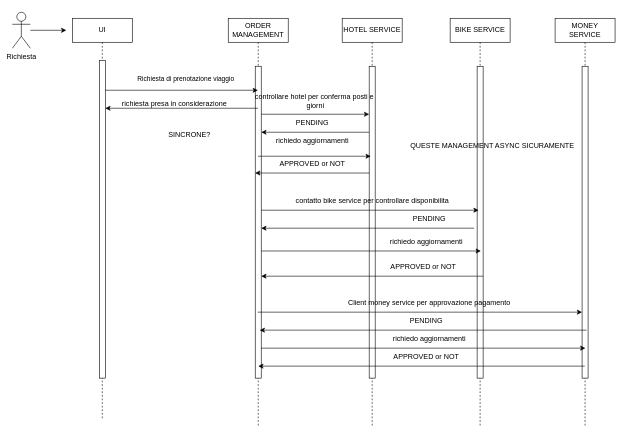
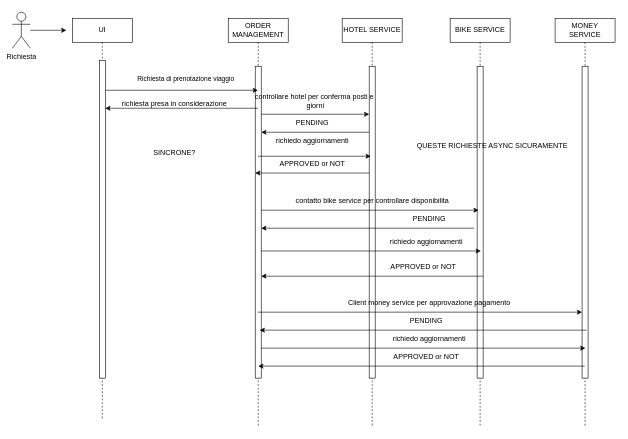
node "SINCRONE?": moved (189, 135) -> (174, 153)
node "QUESTE MANAGEMENT ASYNC SICURAMENTE": label "QUESTE MANAGEMENT ASYNC SICURAMENTE" -> "QUESTE RICHIESTE ASYNC SICURAMENTE"
